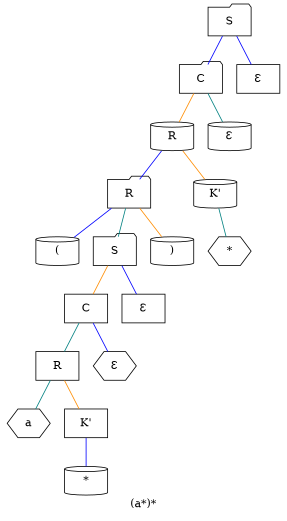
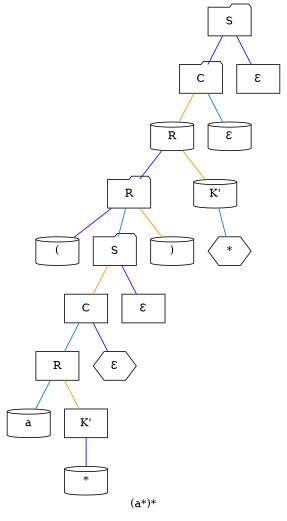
node "a": shape hexagon -> cylinder
